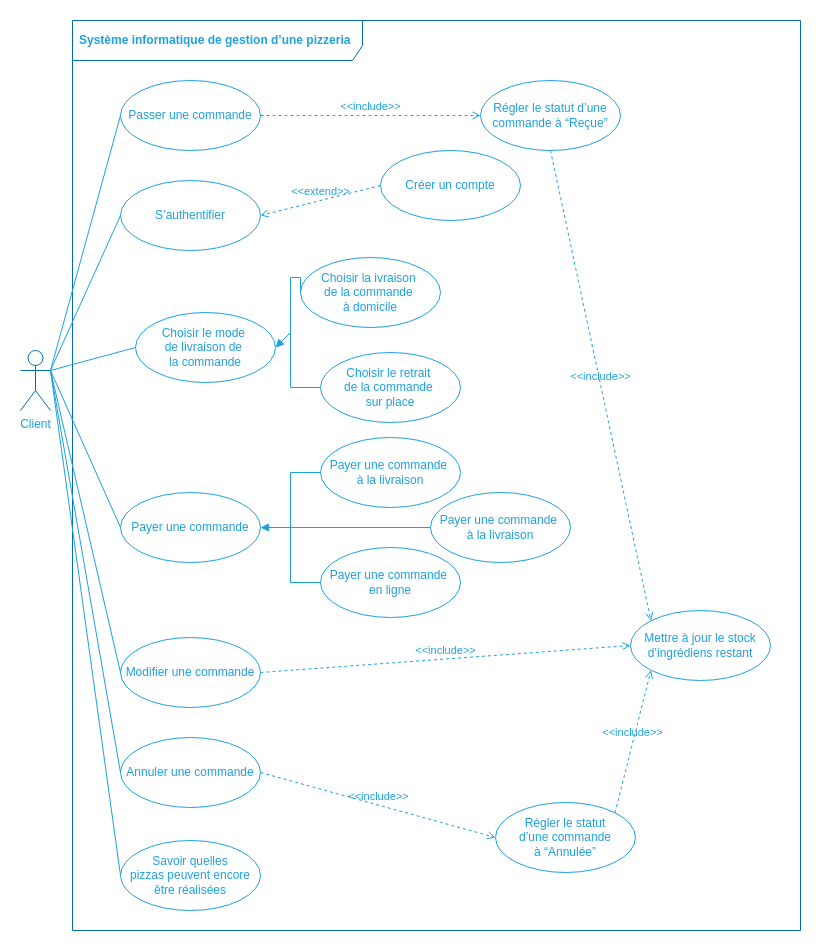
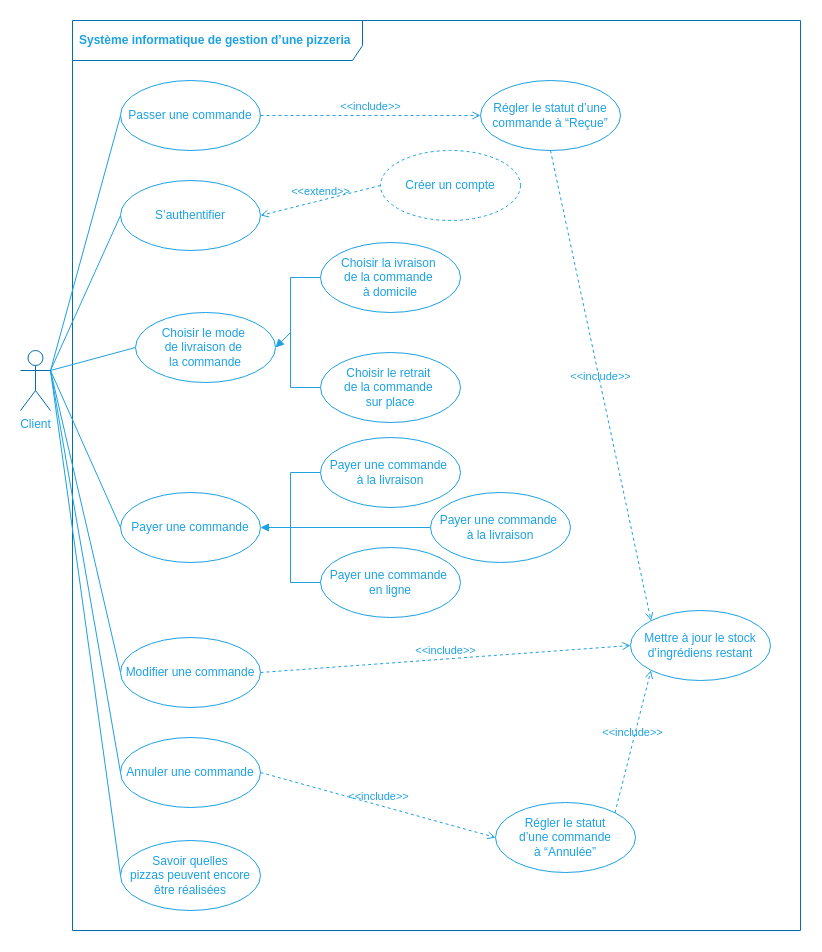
node "Créer un compte": style solid -> dashed
node "Choisir la ivraison de la commande à domicile": moved (371, 293) -> (391, 278)
